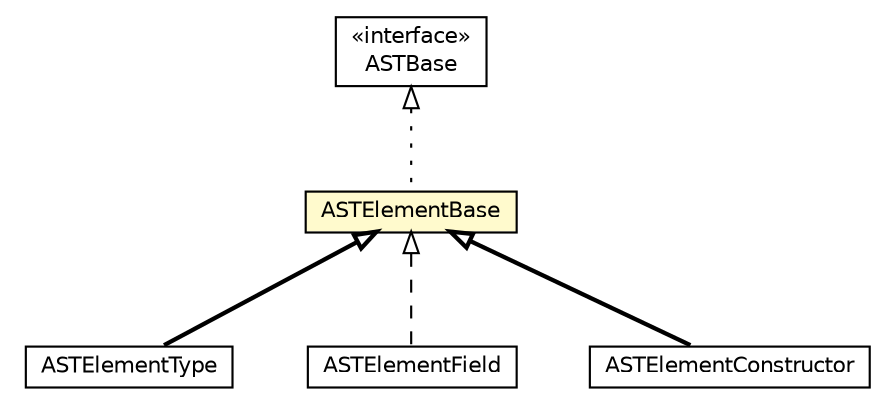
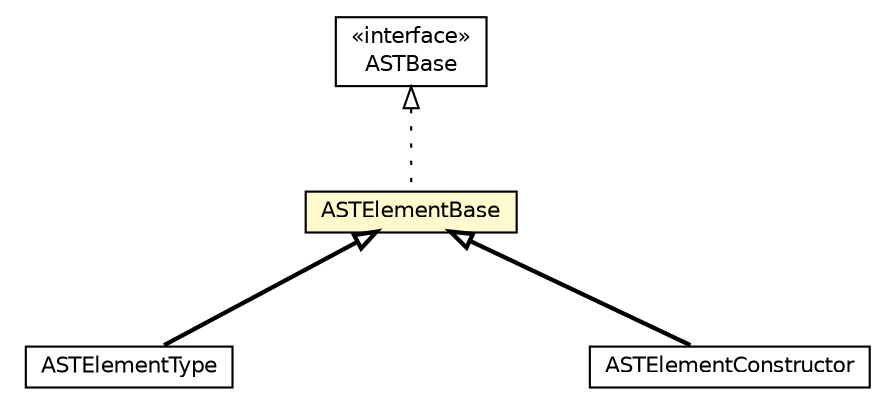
node "ASTElementField": removed
